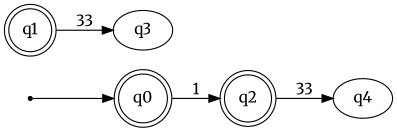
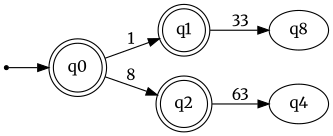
node "q3": label "q3" -> "q8"
edge "q0" -> "q1": added, label "1"
edge "q0" -> "q2": label "1" -> "8"
edge "q2" -> "q4": label "33" -> "63"
